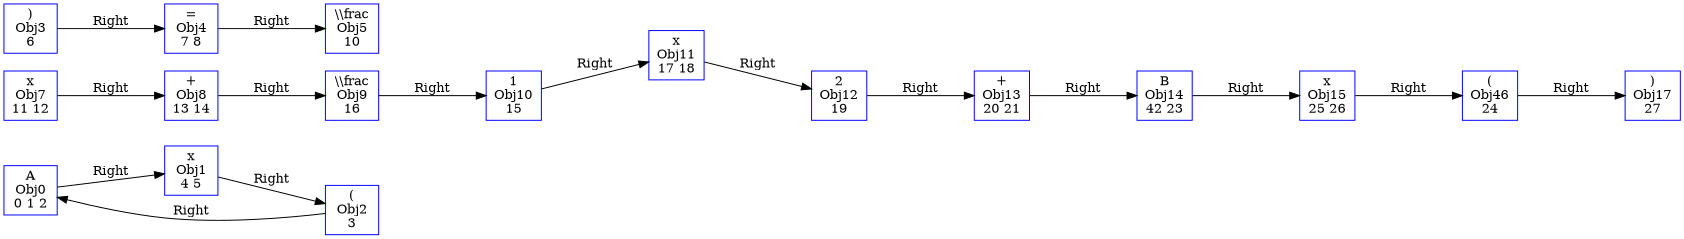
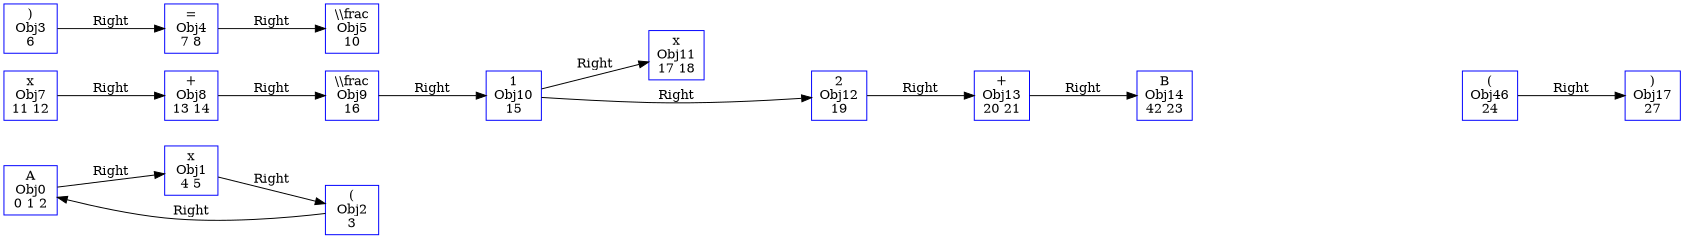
edge "x Obj11 17 18" -> "2 Obj12 19": now "1 Obj10 15" -> "2 Obj12 19"
node "x Obj15 25 26": removed
